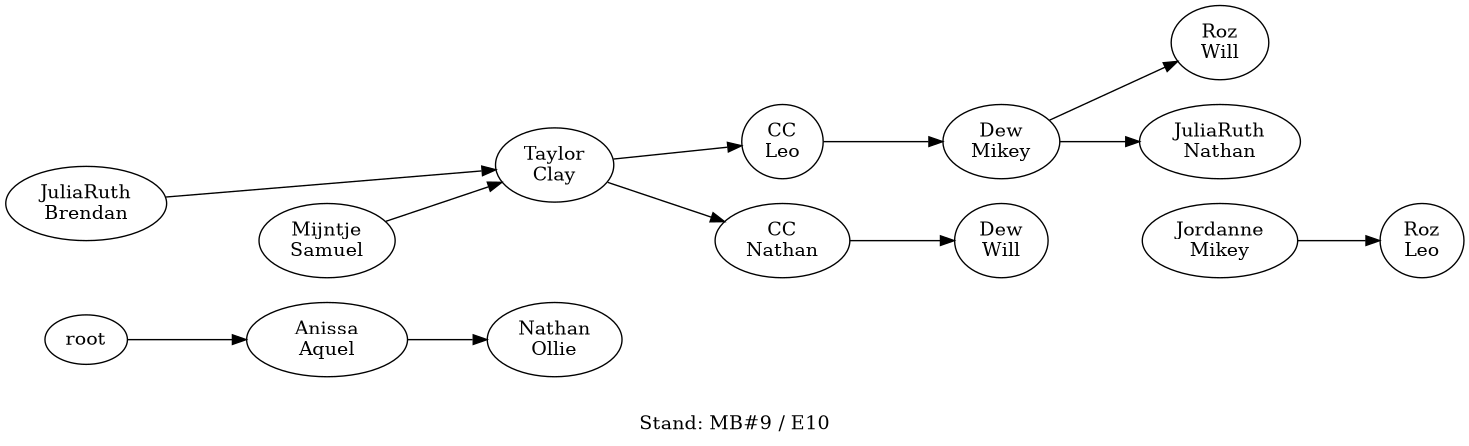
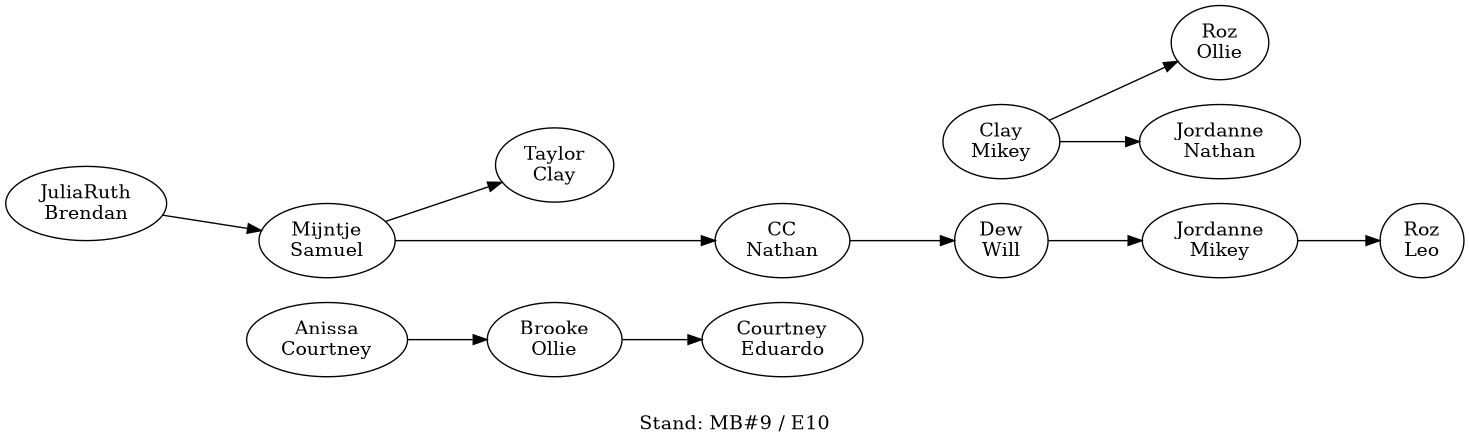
node "Roz Will": label "Roz Will" -> "Roz Ollie"
node "CC Leo": removed
node "Dew Mikey": label "Dew Mikey" -> "Clay Mikey"
node "JuliaRuth Nathan": label "JuliaRuth Nathan" -> "Jordanne Nathan"
edge "JuliaRuth Brendan" -> "Taylor Clay": now "JuliaRuth Brendan" -> "Mijntje Samuel"
edge "Taylor Clay" -> "CC Nathan": now "Mijntje Samuel" -> "CC Nathan"
edge "Dew Will" -> "Jordanne Mikey": added
node "root": removed
node "Anissa Aquel": label "Anissa Aquel" -> "Anissa Courtney"
node "Nathan Ollie": label "Nathan Ollie" -> "Brooke Ollie"
node "Courtney Eduardo": added
